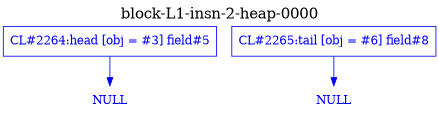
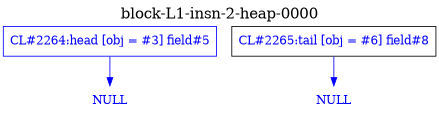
node "CL#2265:tail [obj = #6] field#8": color blue -> black
